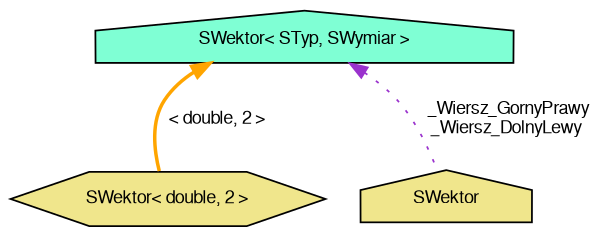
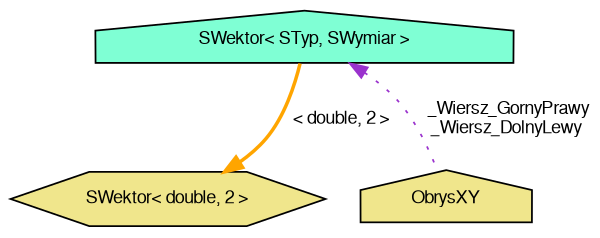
edge "SWektor< double, 2 >" -> "SWektor< STyp, SWymiar >": reversed
node "SWektor": label "SWektor" -> "ObrysXY"
